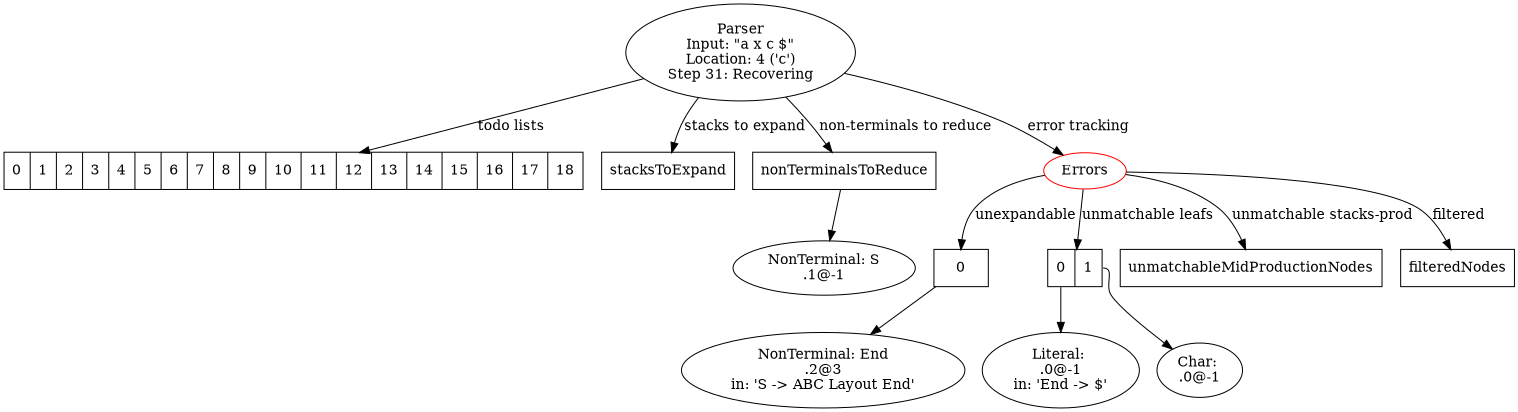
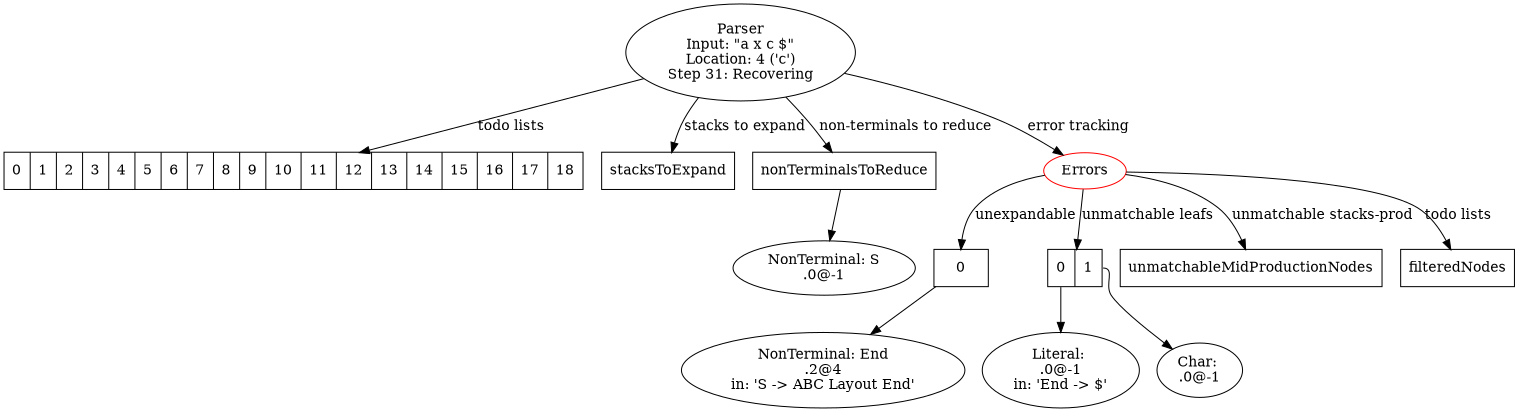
edge "Errors" -> "filteredNodes": label "filtered" -> "todo lists"
node "NonTerminal: S .1@-1": label "NonTerminal: S .1@-1" -> "NonTerminal: S .0@-1"
node "NonTerminal: End .2@3 in: 'S -> ABC Layout End'": label "NonTerminal: End .2@3 in: 'S -> ABC Layout End'" -> "NonTerminal: End .2@4 in: 'S -> ABC Layout End'"
